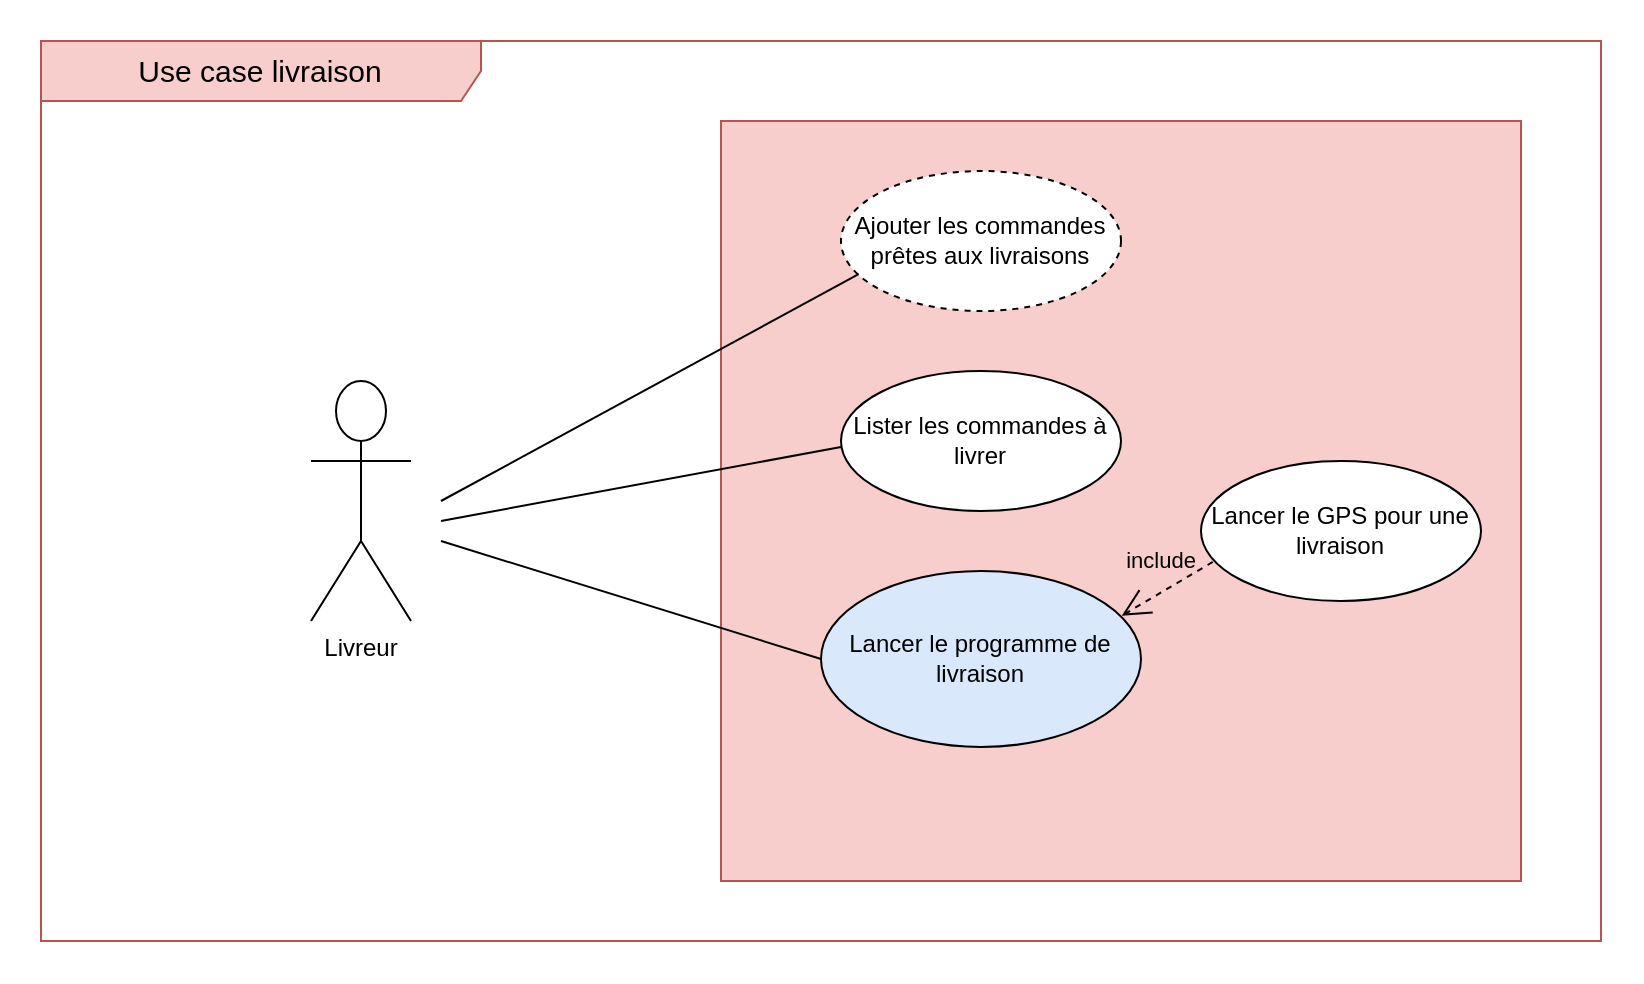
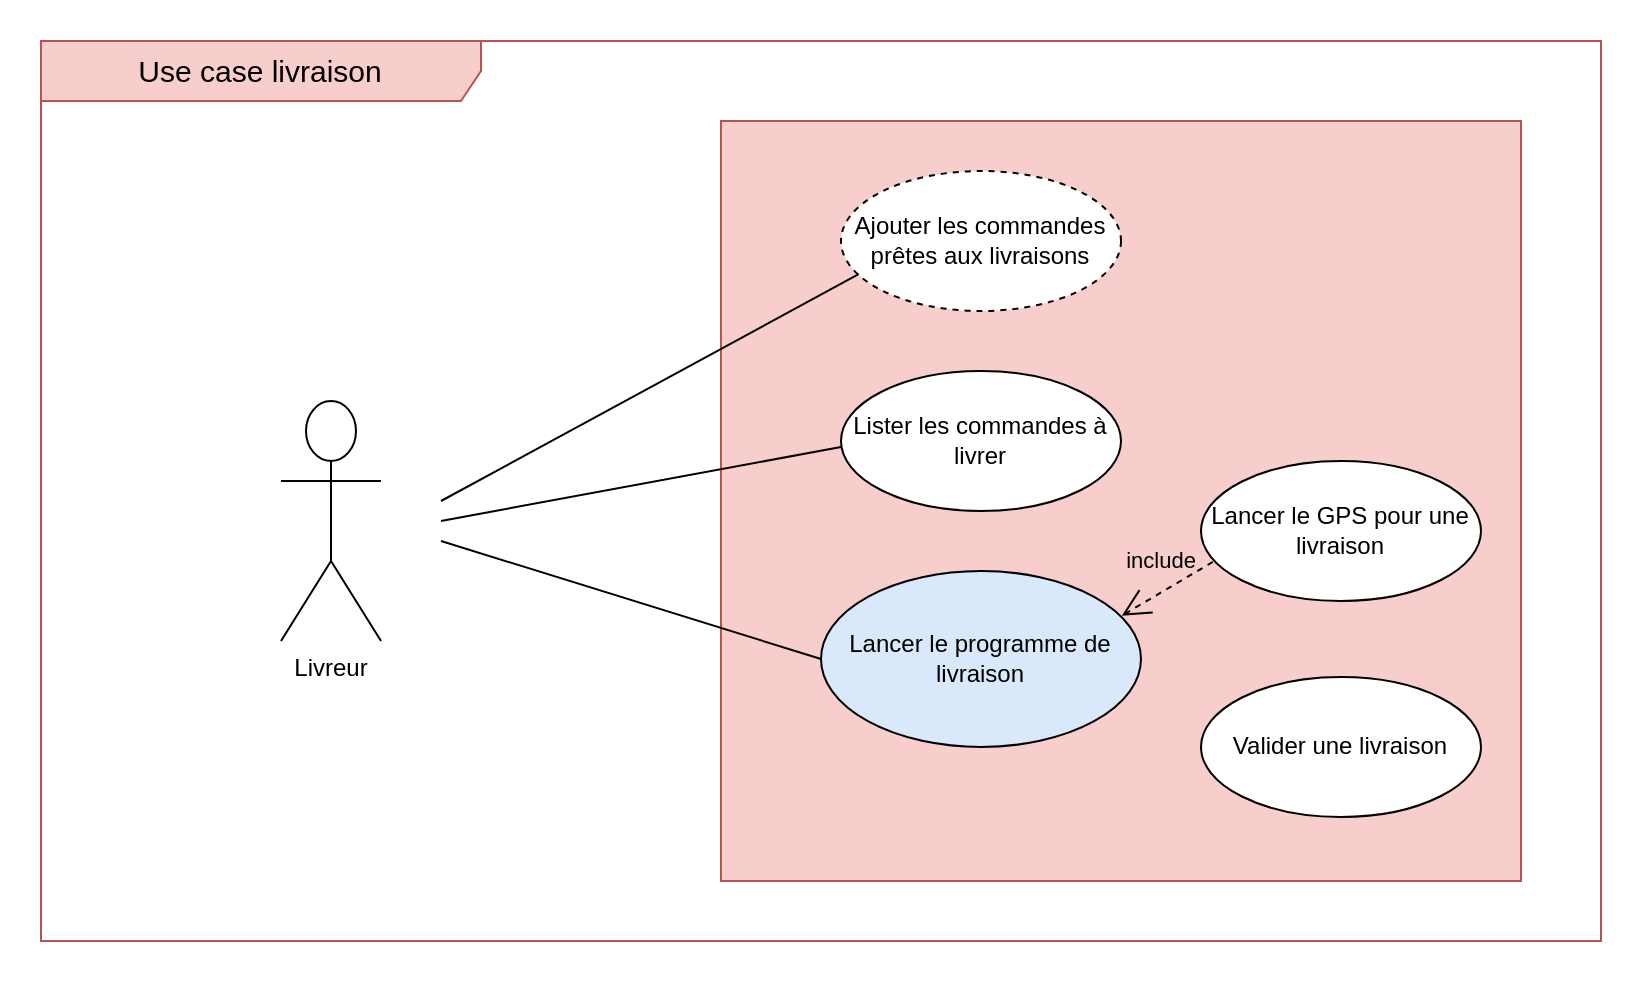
node "Livreur": moved (361, 501) -> (331, 521)
node "Valider une livraison": added
